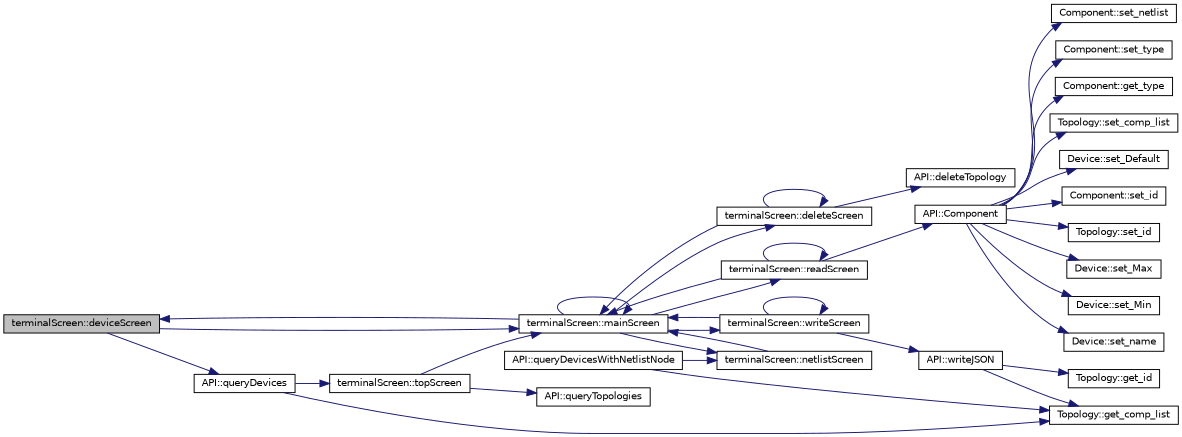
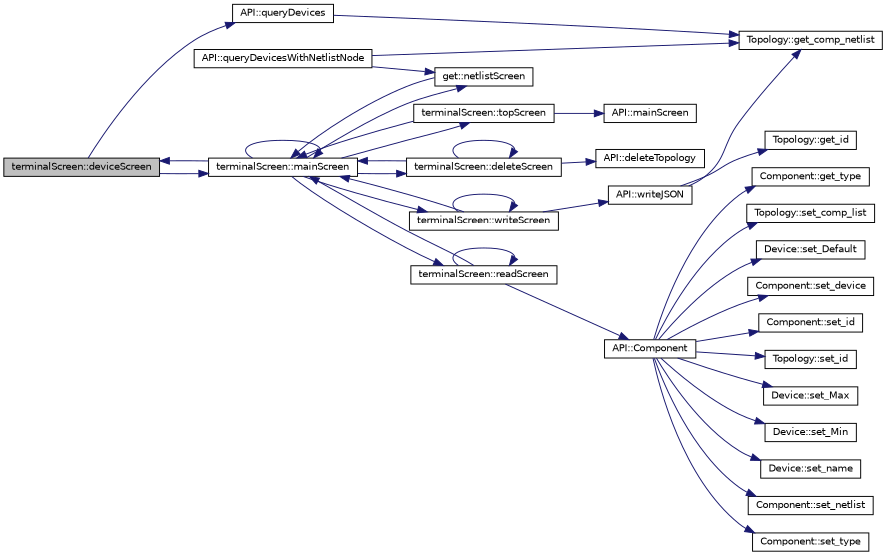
node "Component::set_device": added
node "terminalScreen::netlistScreen": label "terminalScreen::netlistScreen" -> "get::netlistScreen"
edge "API::queryDevices" -> "terminalScreen::topScreen": now "terminalScreen::mainScreen" -> "terminalScreen::topScreen"
node "API::queryTopologies": label "API::queryTopologies" -> "API::mainScreen"
node "Topology::get_comp_list": label "Topology::get_comp_list" -> "Topology::get_comp_netlist"
